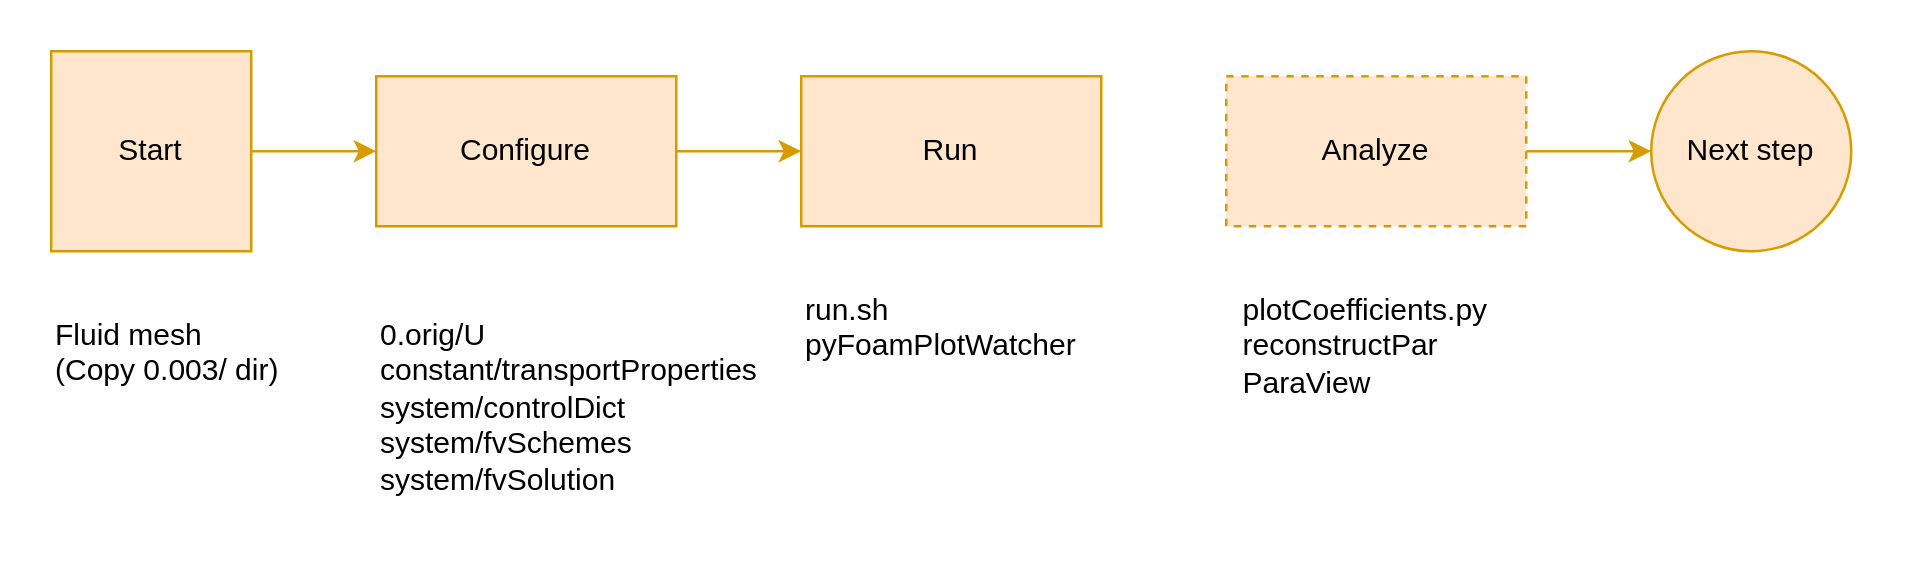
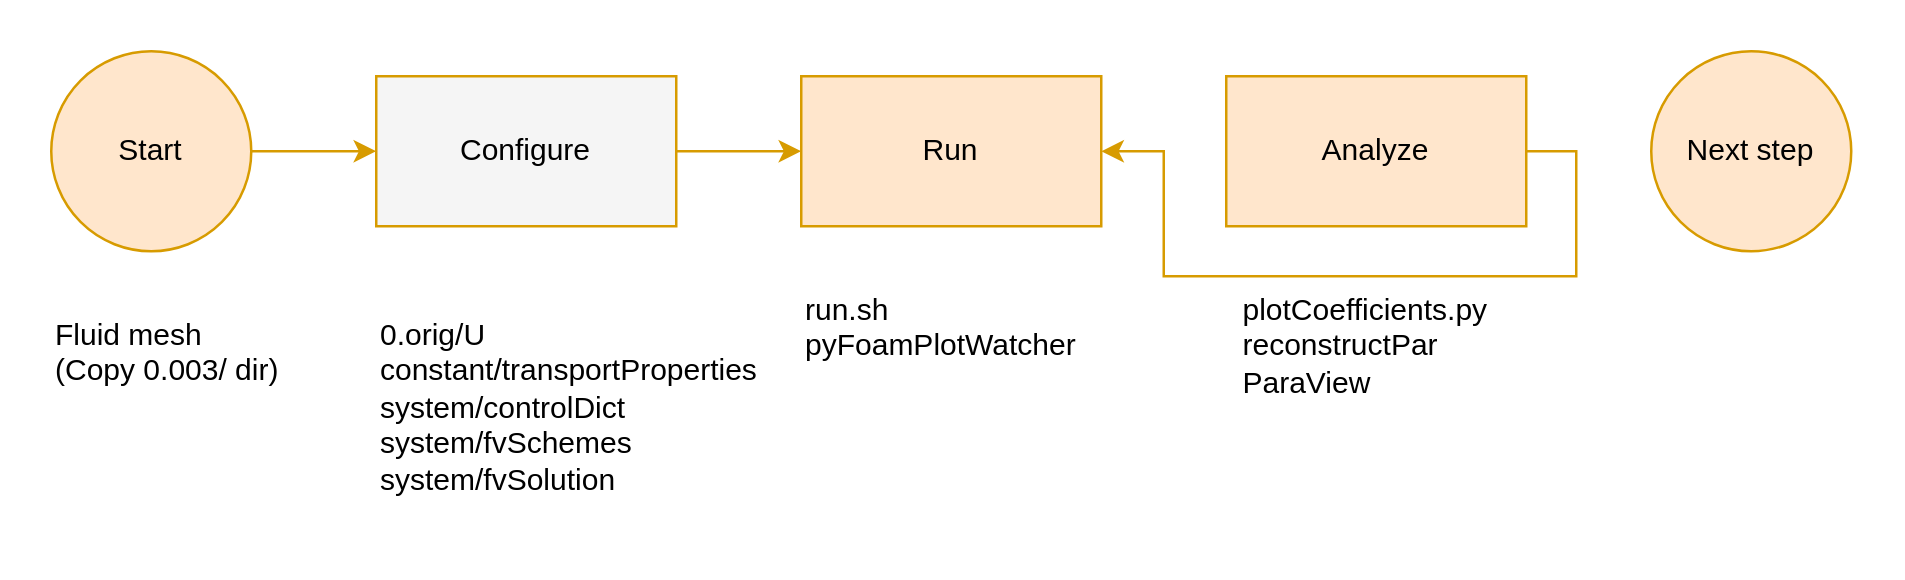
node "Start": shape rectangle -> ellipse
node "Configure": fillcolor #ffe6cc -> #f5f5f5
node "Analyze": style dashed -> solid
edge "Analyze" -> "Next step": now "Analyze" -> "Run"
